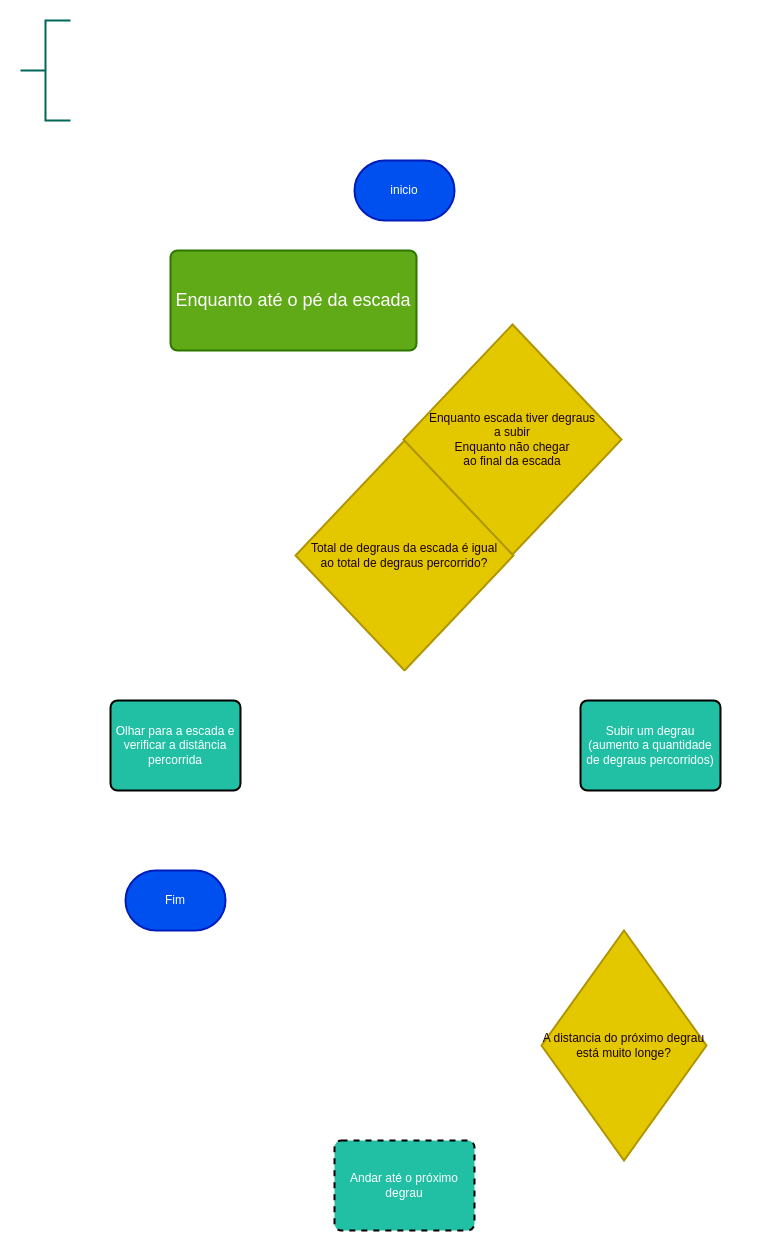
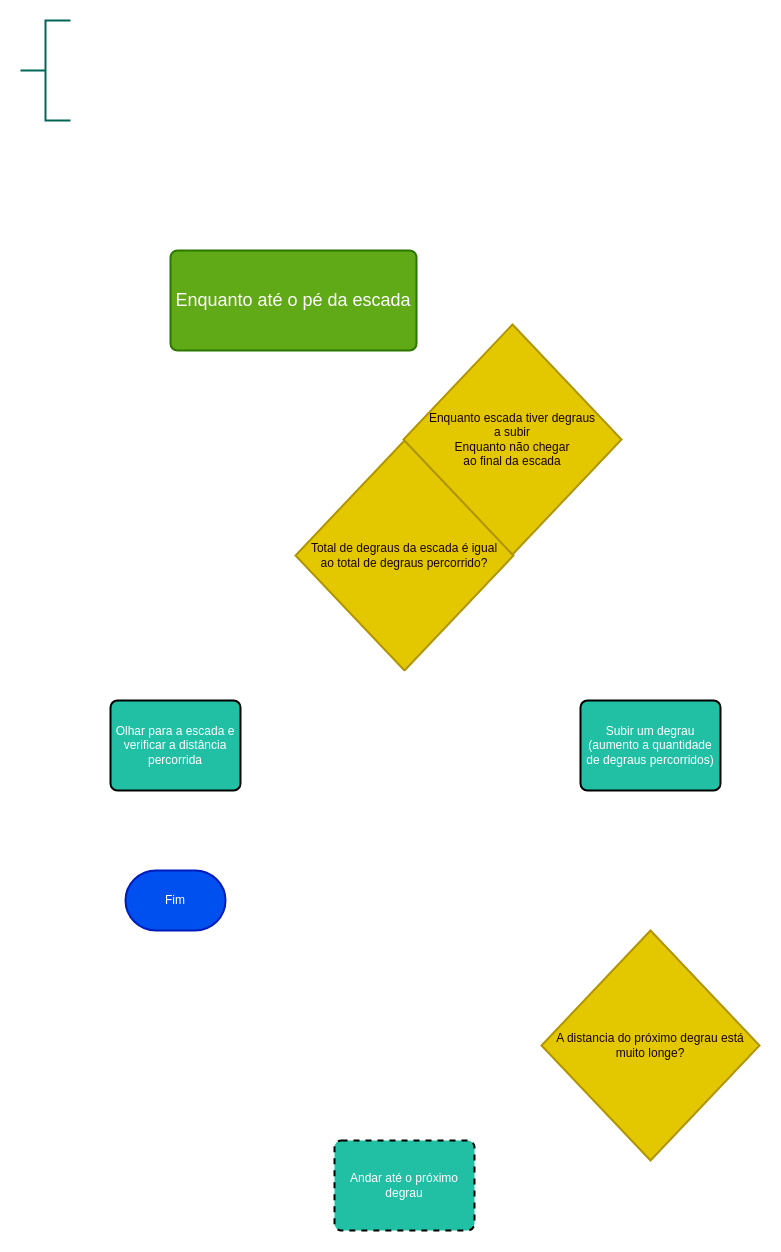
node "inicio": removed
edge "inicio" -> "Enquanto até o pé da escada": removed
node "A distancia do próximo degrau está muito longe?": size 165x230 -> 218x230
